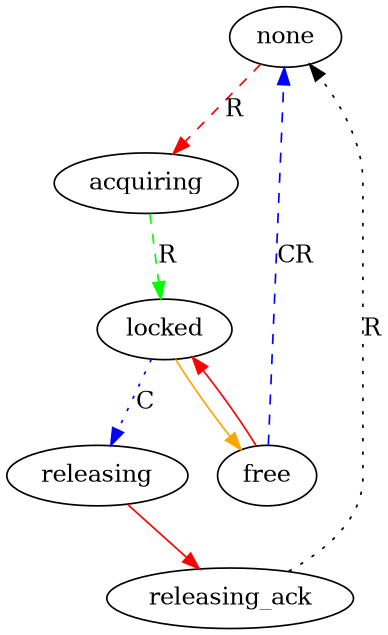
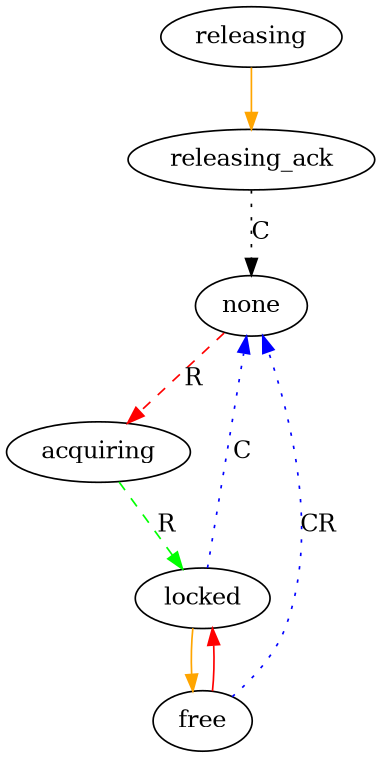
edge "free" -> "none": style dashed -> dotted
edge "releasing_ack" -> "none": label "R" -> "C"
edge "locked" -> "releasing": now "locked" -> "none"
edge "releasing" -> "releasing_ack": color red -> orange
